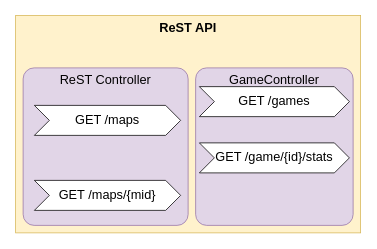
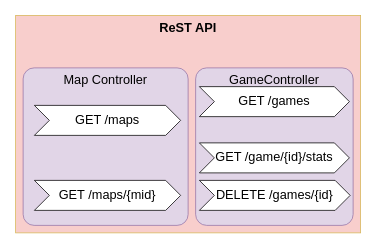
node "ReST API": fillcolor #fff2cc -> #f8cecc
node "ReST Controller": label "ReST Controller" -> "Map Controller"
node "DELETE /games/{id}": added
